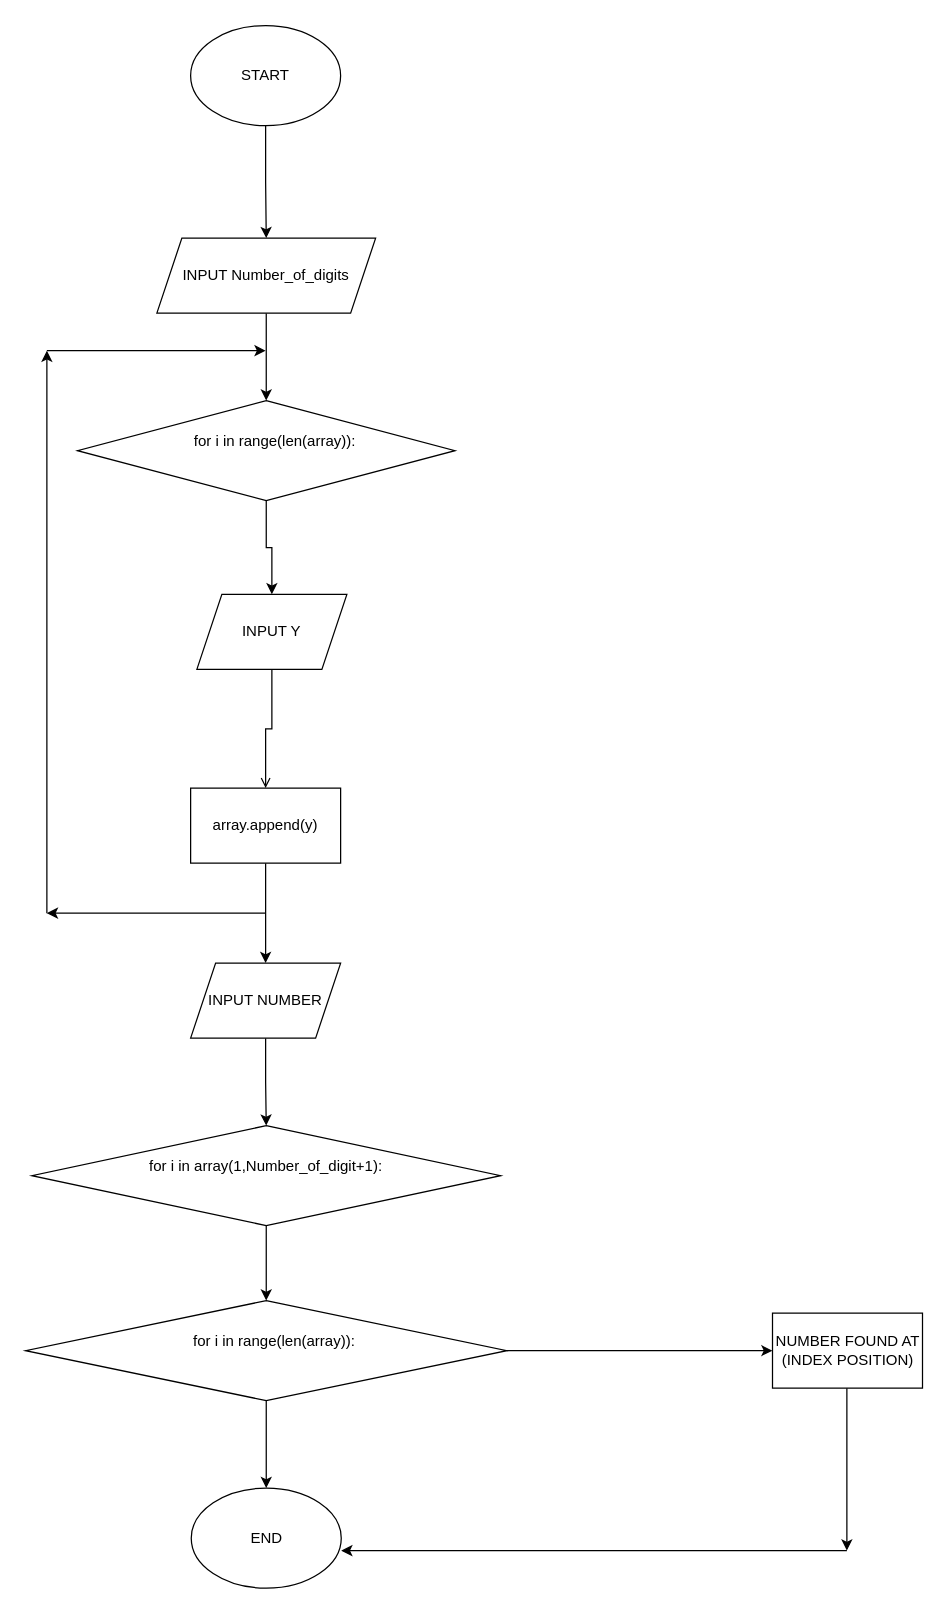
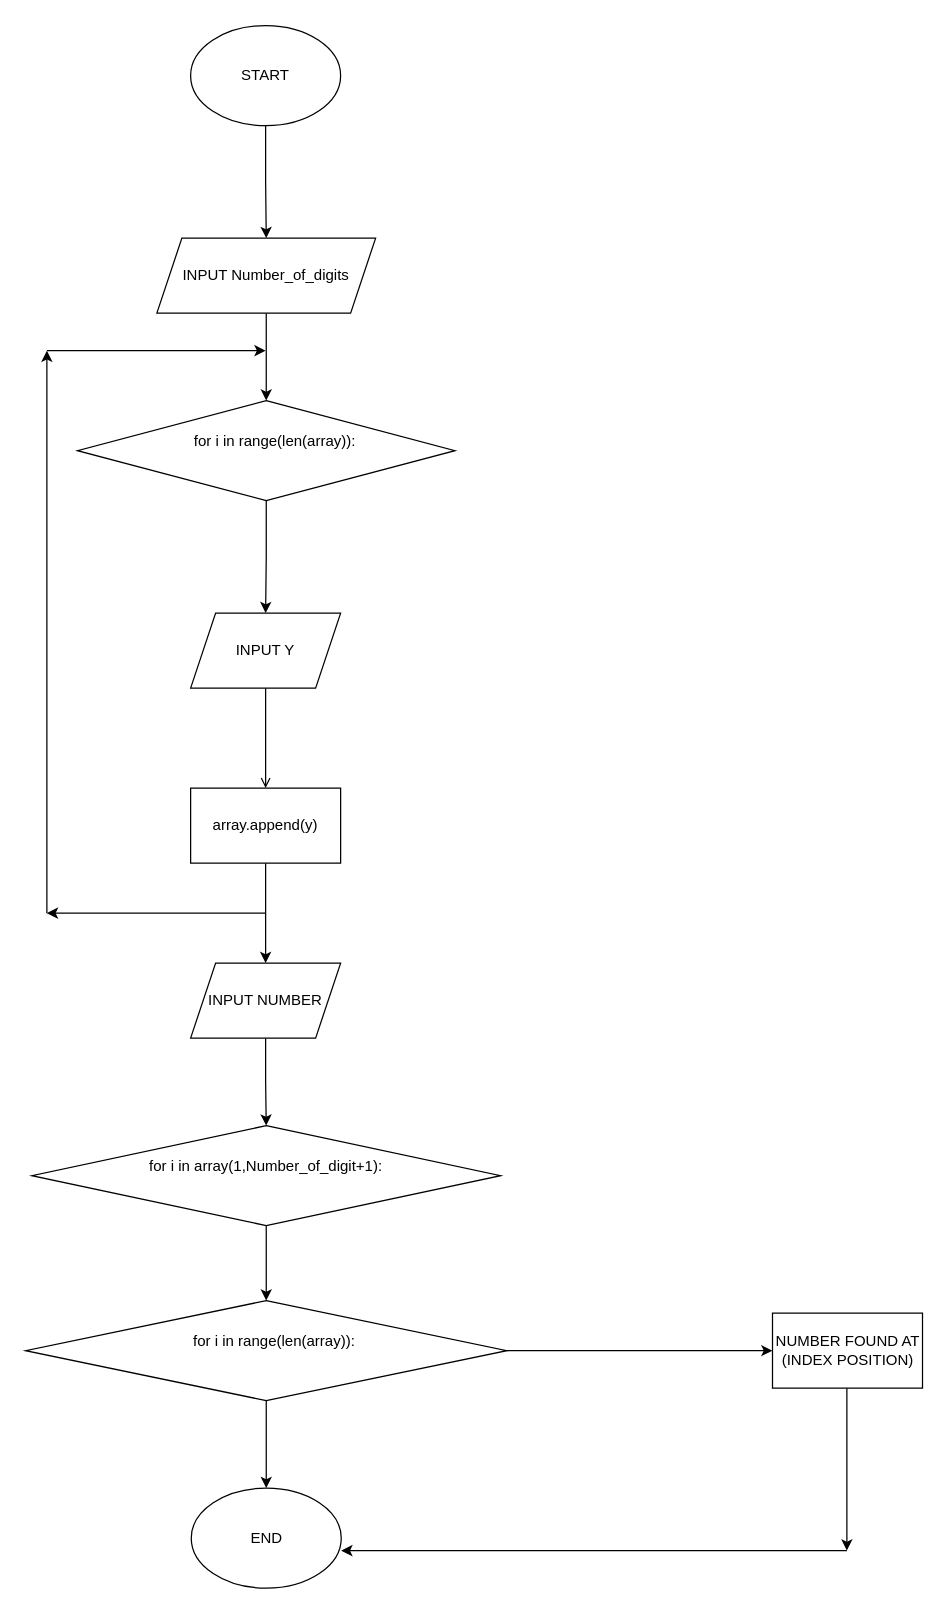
node "INPUT Y": moved (272, 632) -> (266, 651)
